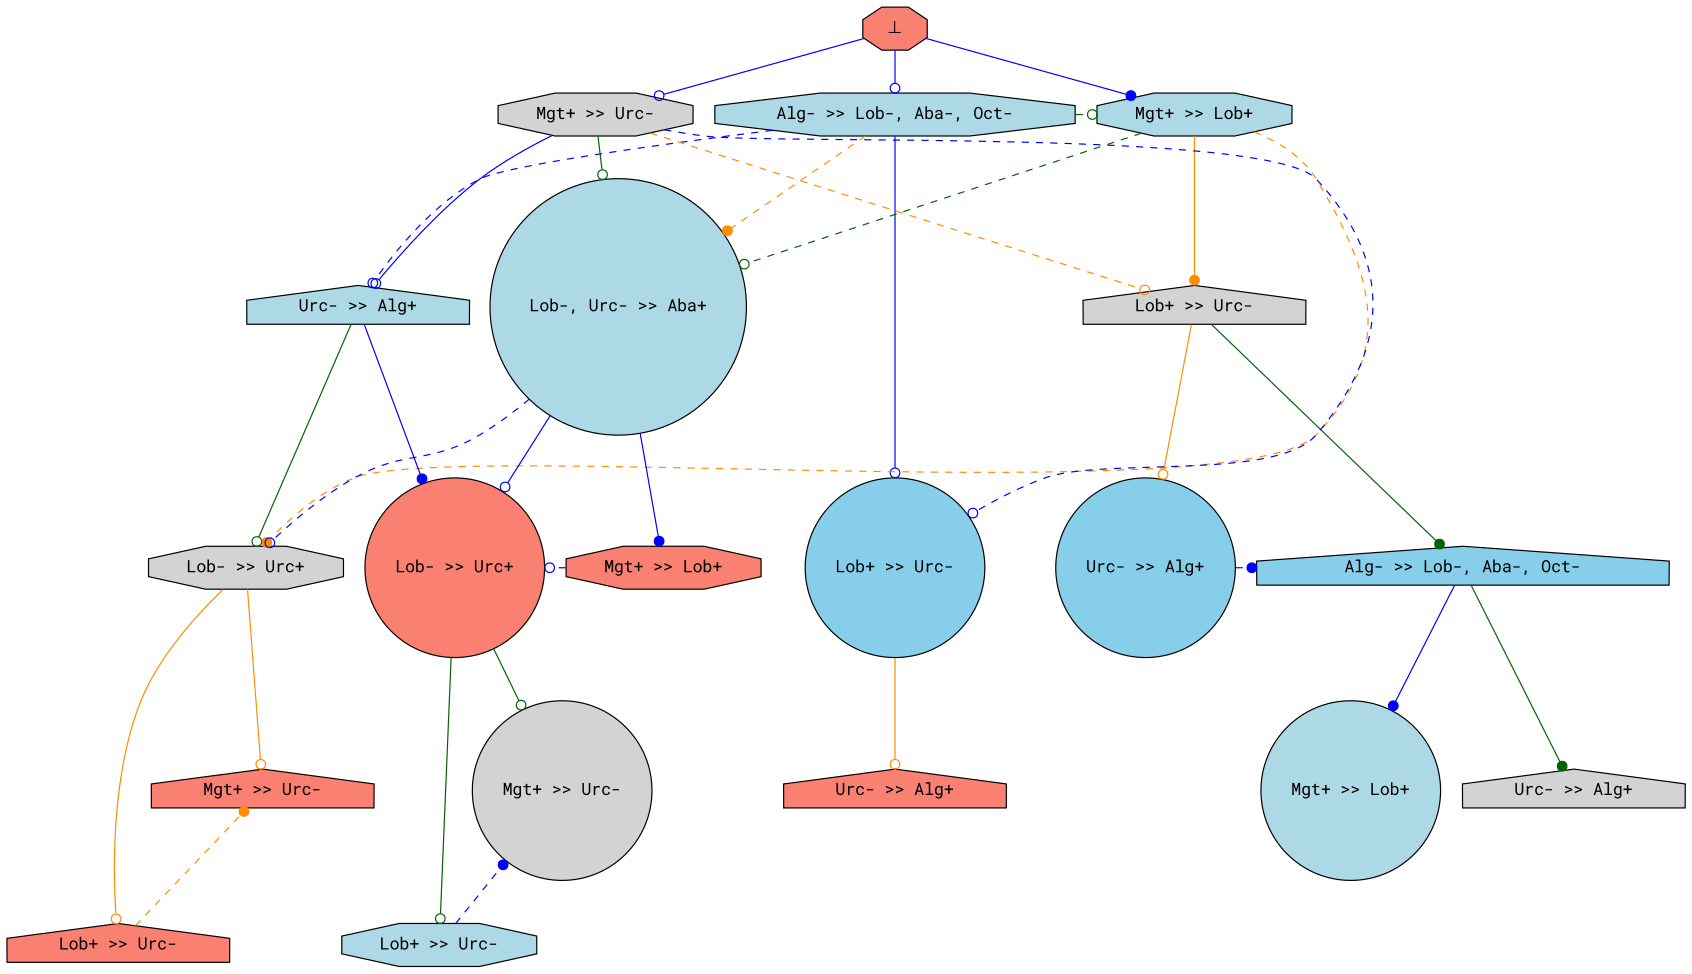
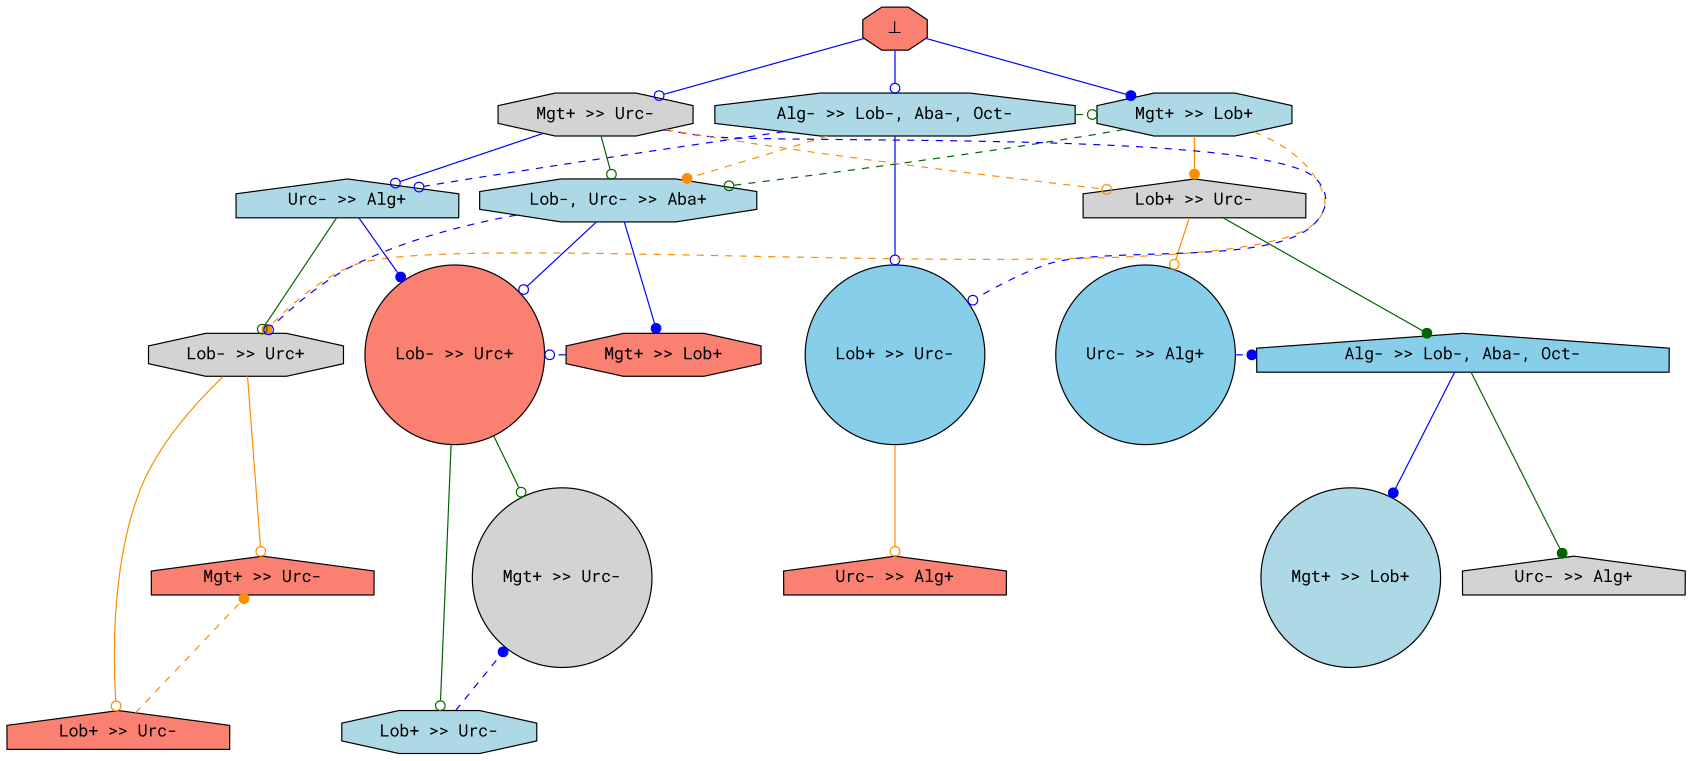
node "Lob-, Urc- >> Aba+": shape circle -> octagon
